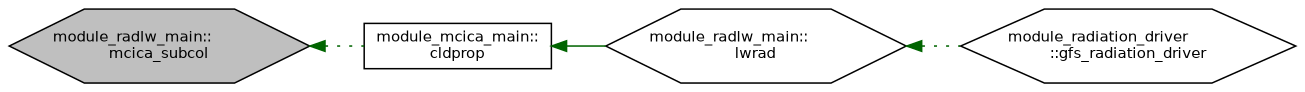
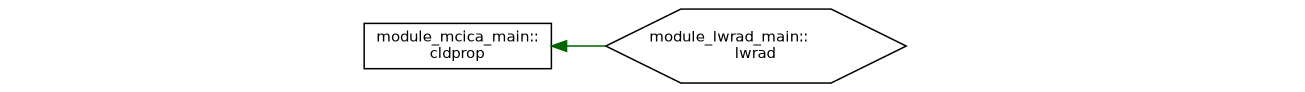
node "module_radlw_main:: mcica_subcol": removed
node "module_radlw_main:: lwrad": label "module_radlw_main:: lwrad" -> "module_lwrad_main:: lwrad"
node "module_radiation_driver ::gfs_radiation_driver": removed
